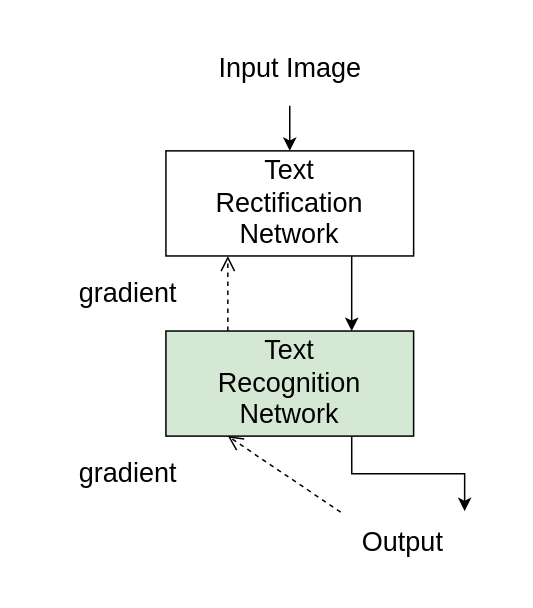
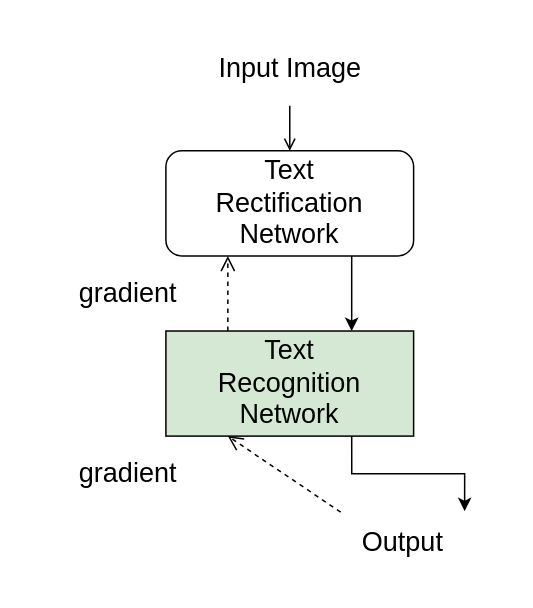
edge "Input Image" -> "TextRectificationNetwork": arrowhead classic -> open
node "TextRectificationNetwork": shape rectangle -> rounded rectangle
